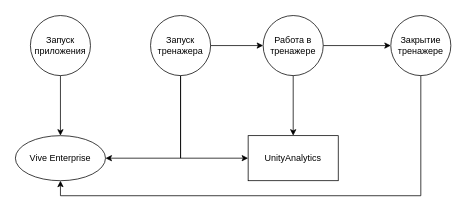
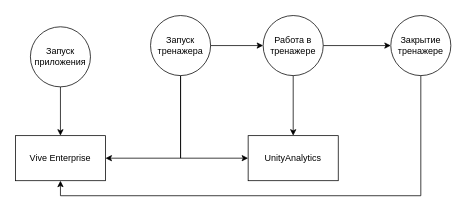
node "Запуск приложения": moved (60, 45) -> (60, 57)
node "Vive Enterprise": shape ellipse -> rectangle
